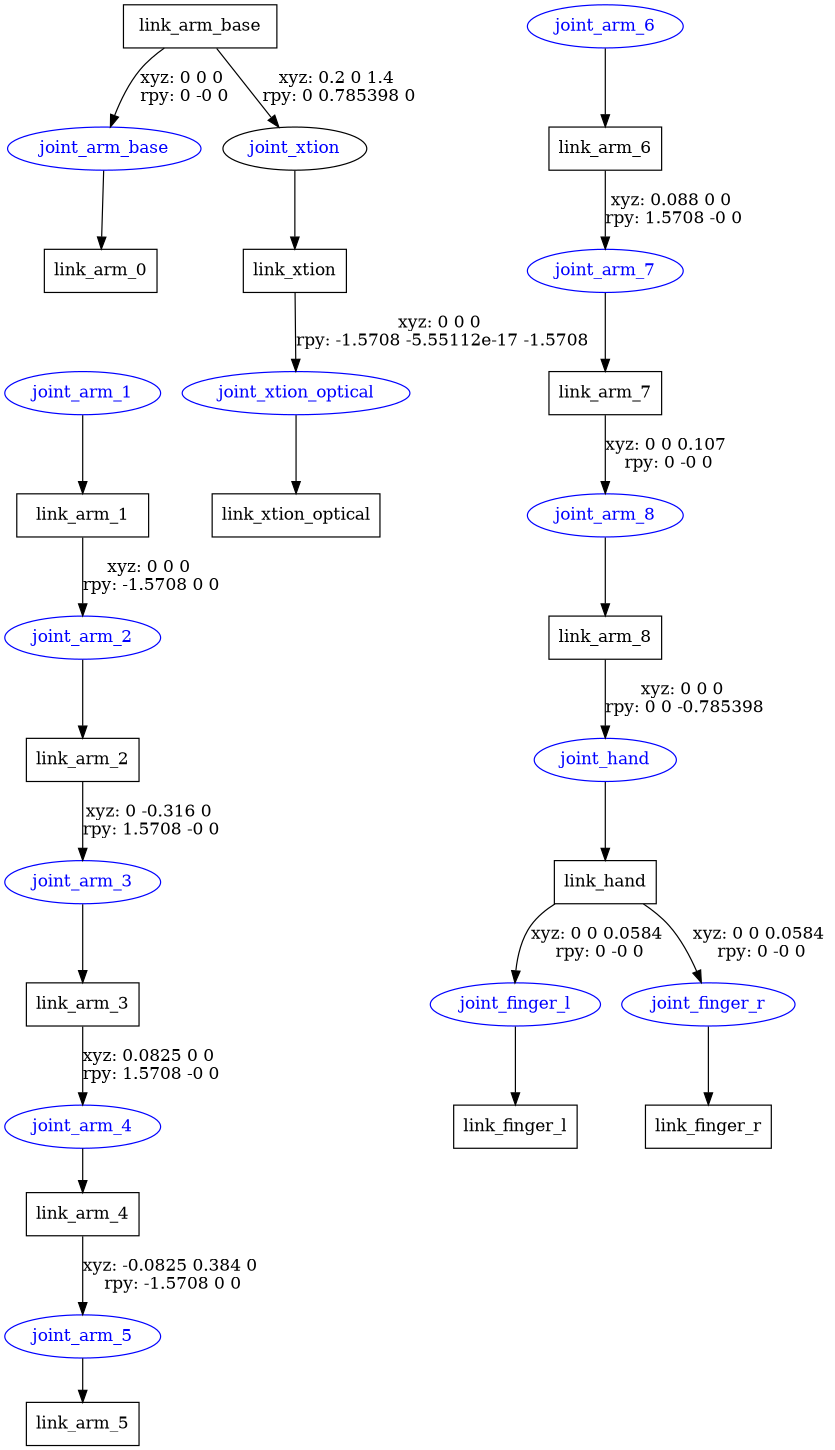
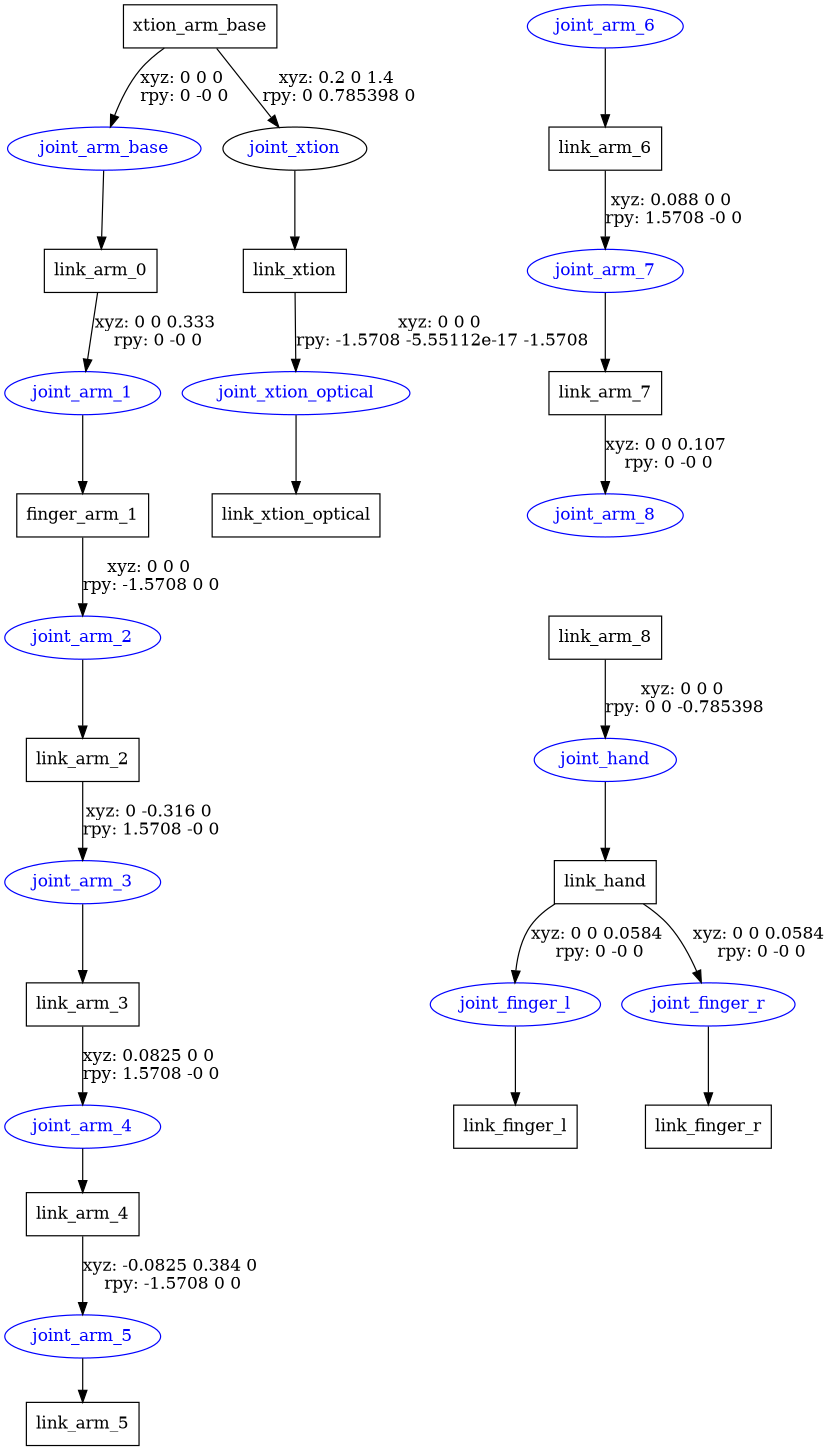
node "link_arm_base": label "link_arm_base" -> "xtion_arm_base"
edge "link_arm_0" -> "joint_arm_1": added, label "xyz: 0 0 0.333 rpy: 0 -0 0"
node "link_arm_1": label "link_arm_1" -> "finger_arm_1"
edge "joint_arm_8" -> "link_arm_8": removed
